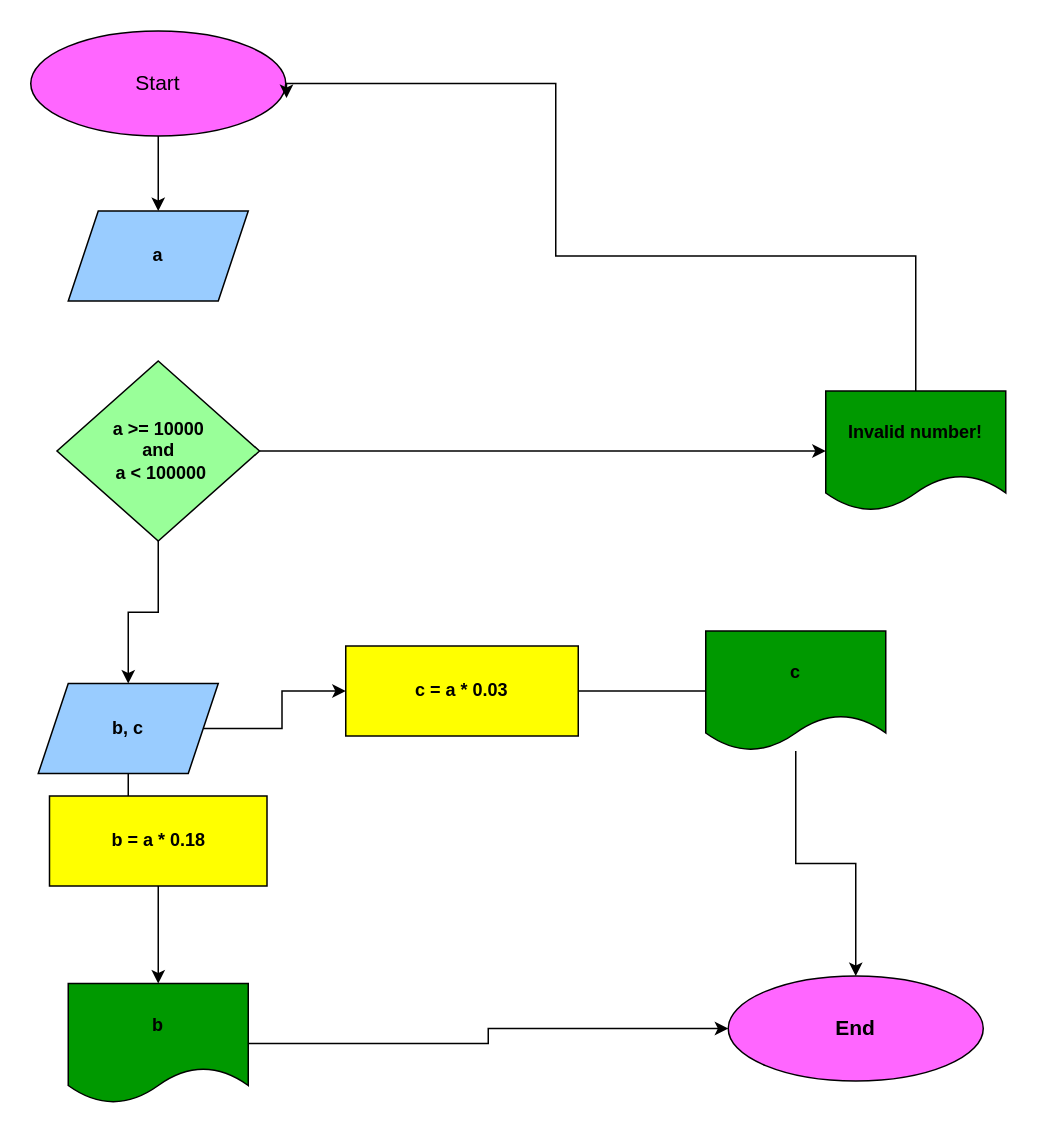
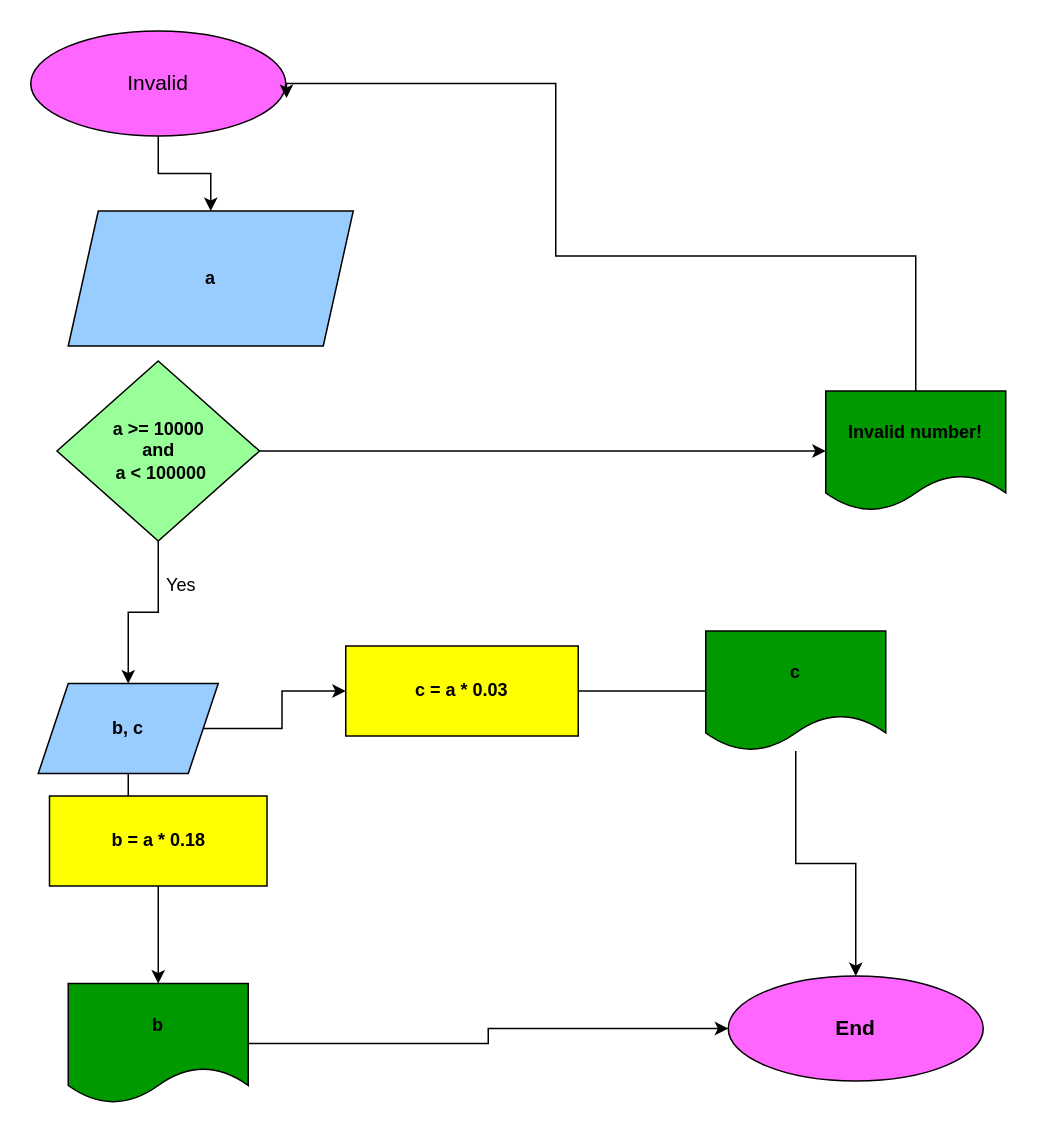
node "Start": label "Start" -> "Invalid"
node "a": size 180x90 -> 285x135
node "Yes": added
